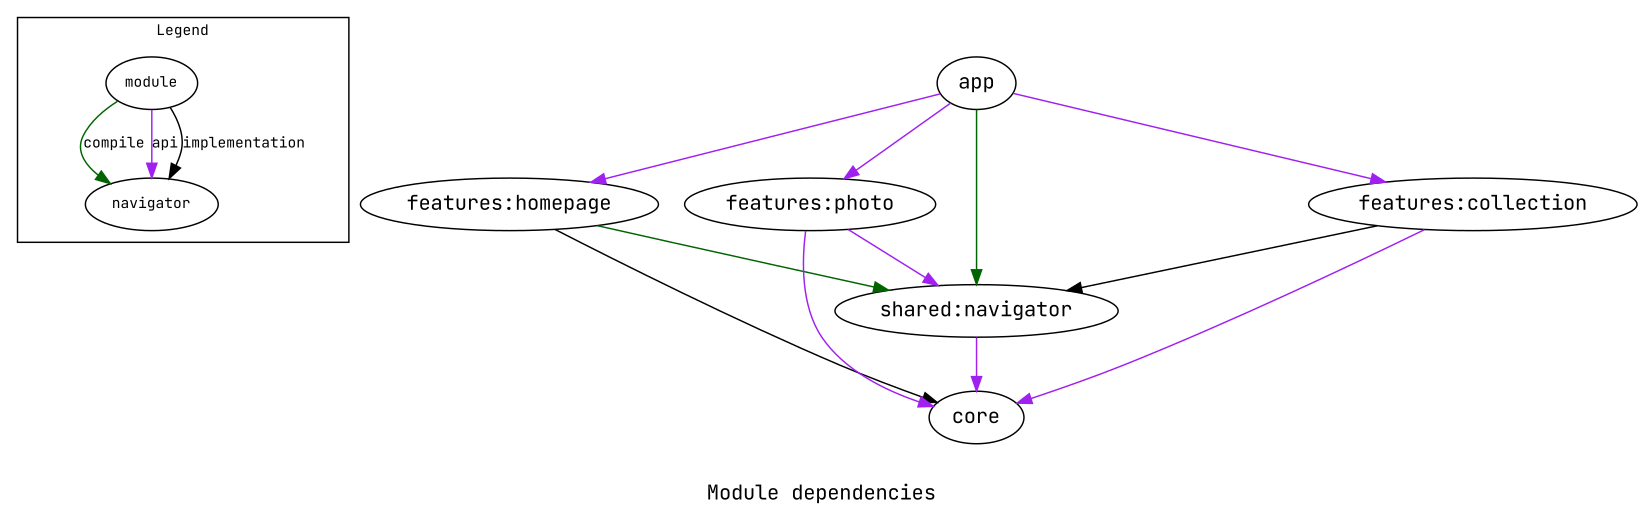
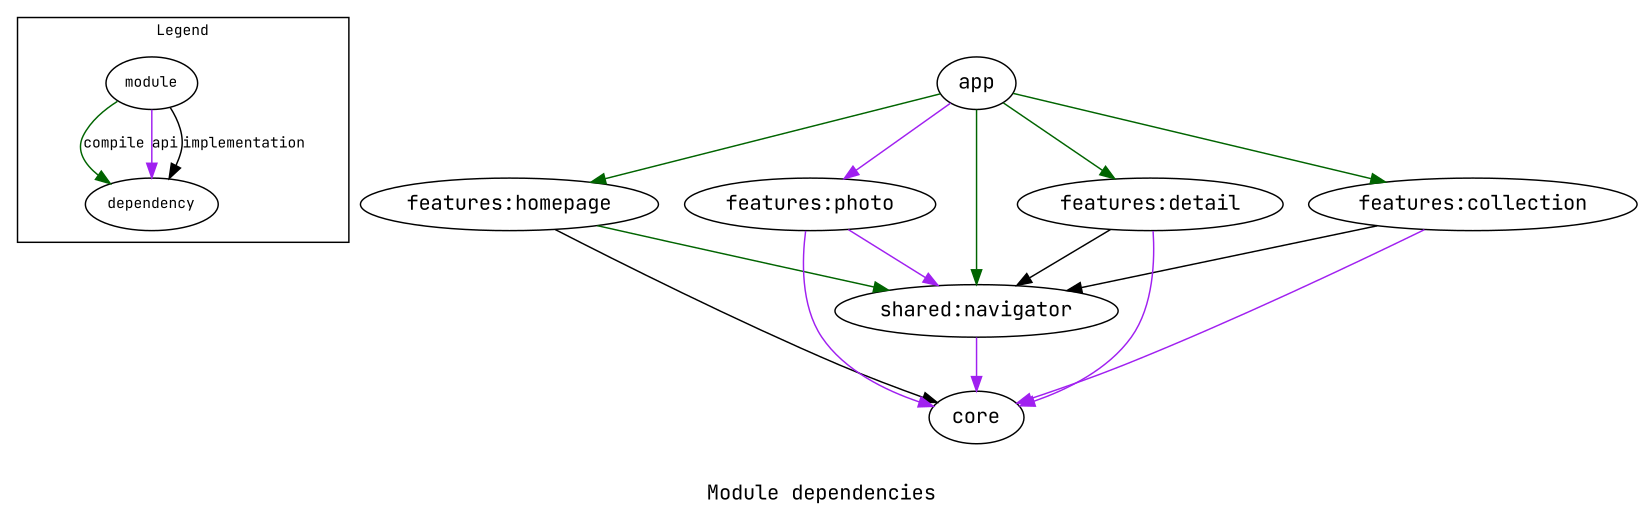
edge "app" -> "features:homepage": color purple -> darkgreen
edge "app" -> "features:collection": color purple -> darkgreen
node "navigator": label "navigator" -> "dependency"
node "features:detail": added
